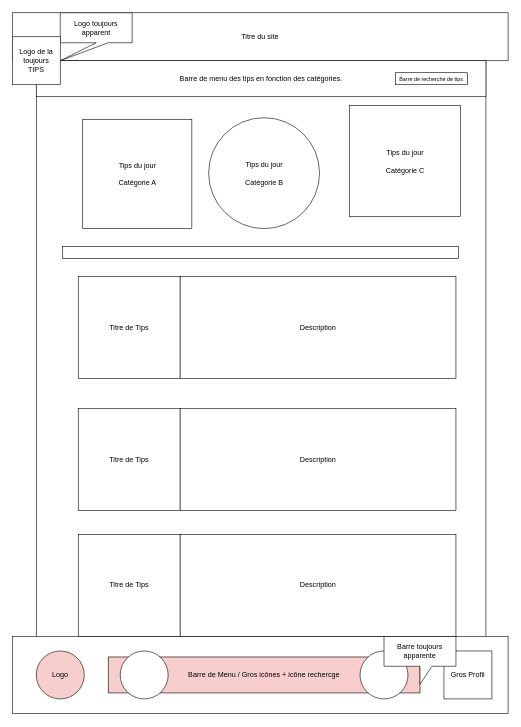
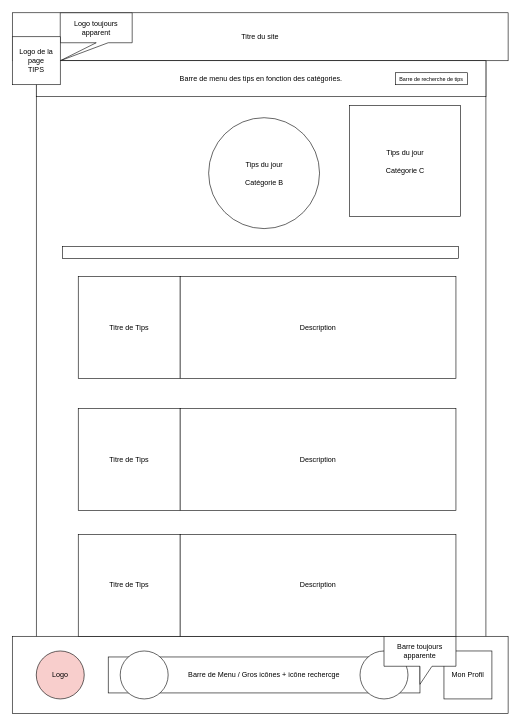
node "Logo de la toujours TIPS": label "Logo de la toujours TIPS" -> "Logo de la page TIPS"
node "Tips du jour Catégorie A": removed
node "Barre de Menu / Gros icônes + icône rechercge": fillcolor #f8cecc -> #ffffff
node "Gros Profil": label "Gros Profil" -> "Mon Profil"
